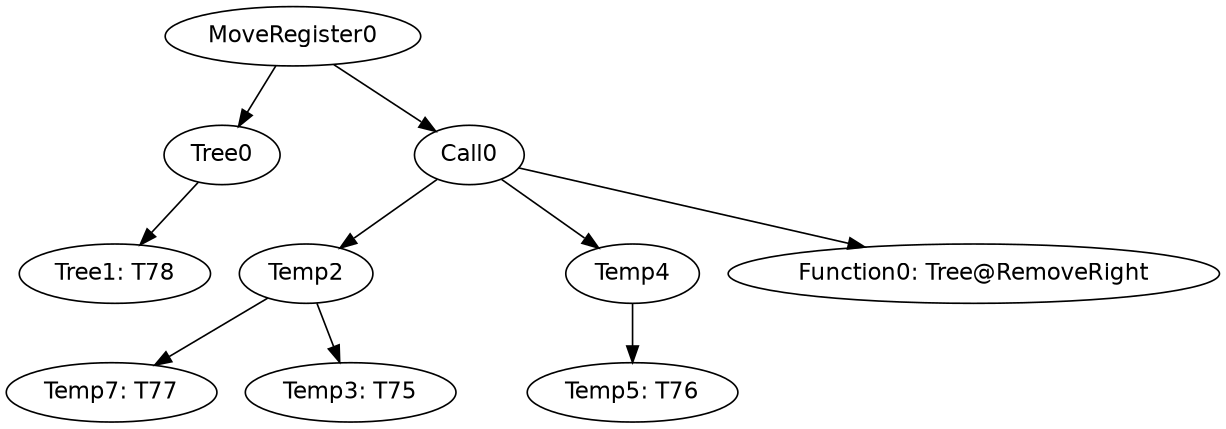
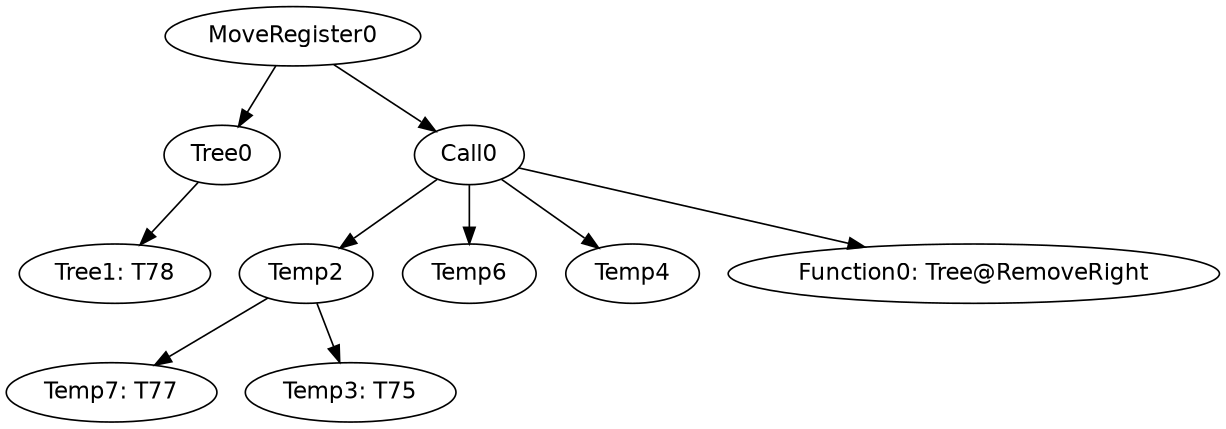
node "Temp6": added
node "Temp5: T76": removed
